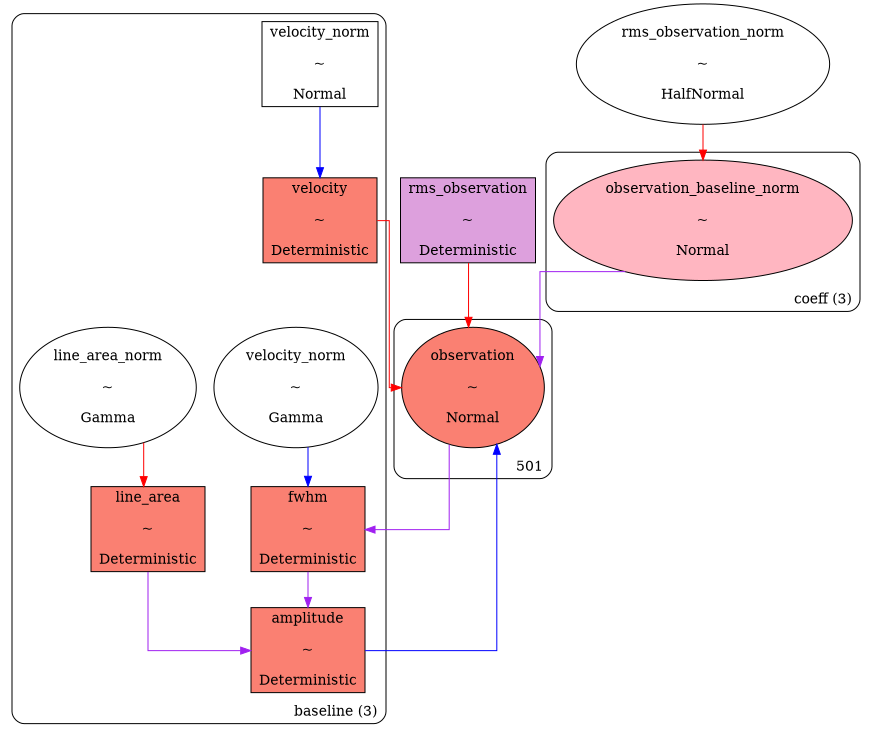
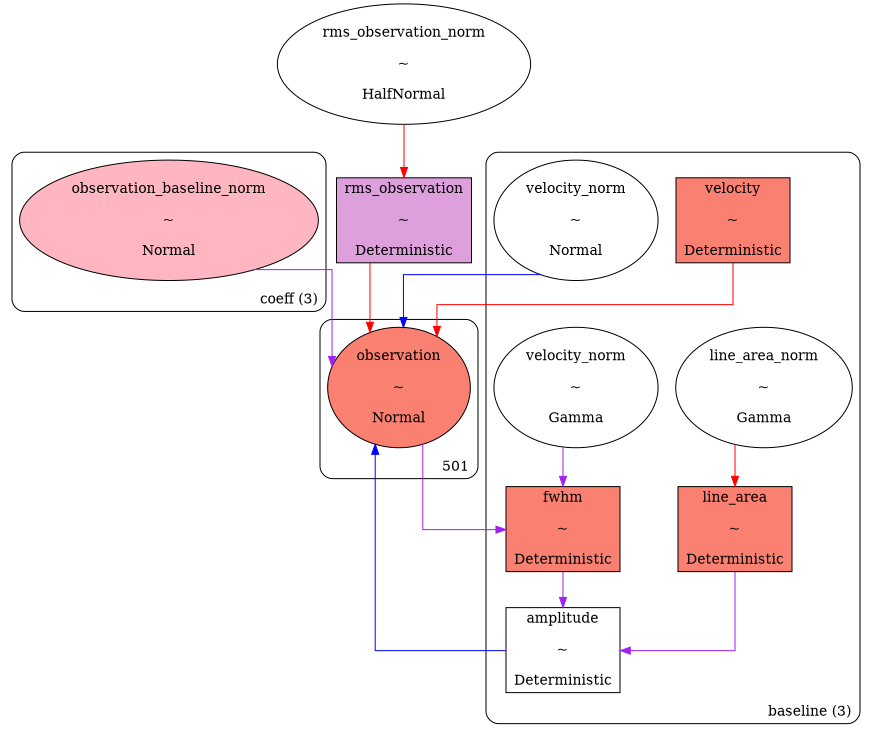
node "velocity_norm ~ Normal": shape box -> ellipse
edge "velocity_norm ~ Normal" -> "velocity ~ Deterministic": now "velocity_norm ~ Normal" -> "observation ~ Normal"
edge "rms_observation_norm ~ HalfNormal" -> "observation_baseline_norm ~ Normal": now "rms_observation_norm ~ HalfNormal" -> "rms_observation ~ Deterministic"
edge "velocity_norm ~ Gamma" -> "fwhm ~ Deterministic": color blue -> purple
node "amplitude ~ Deterministic": fillcolor salmon -> white
